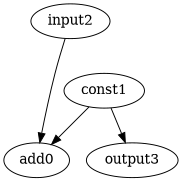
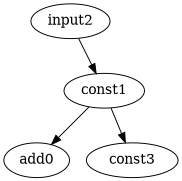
edge "input2" -> "add0": now "input2" -> "const1"
node "output3": label "output3" -> "const3"
